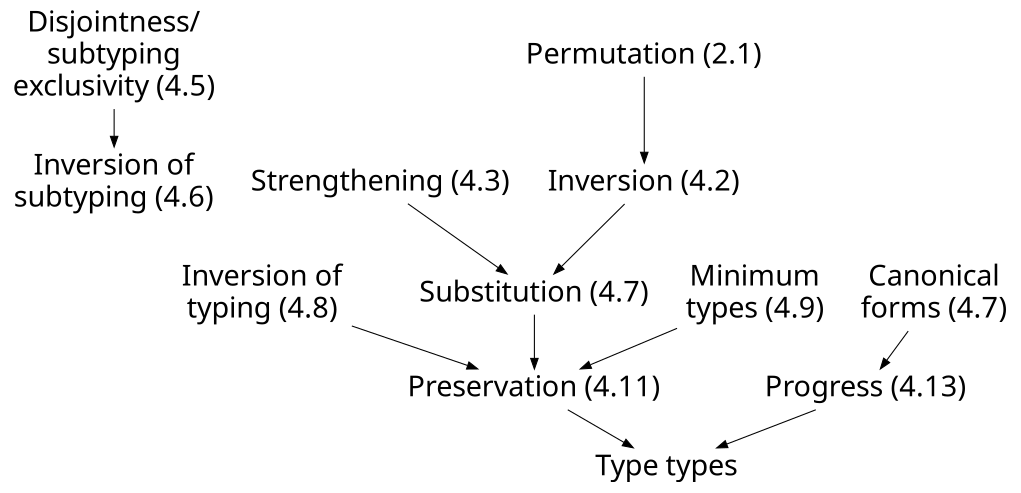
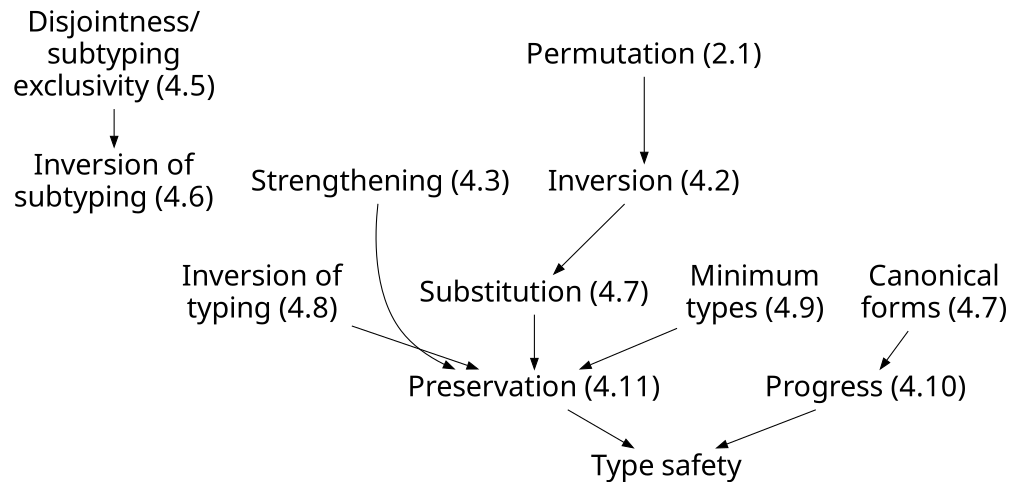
edge "Strengthening (4.3)" -> "Substitution (4.7)": now "Strengthening (4.3)" -> "Preservation (4.11)"
node "Progress (4.13)": label "Progress (4.13)" -> "Progress (4.10)"
node "Type types": label "Type types" -> "Type safety"
